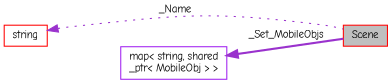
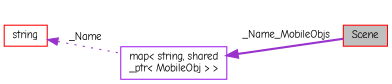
edge "Scene" -> "string": now "map< string, shared _ptr< MobileObj > >" -> "string"
edge "Scene" -> "map< string, shared _ptr< MobileObj > >": label " _Set_MobileObjs" -> " _Name_MobileObjs"
